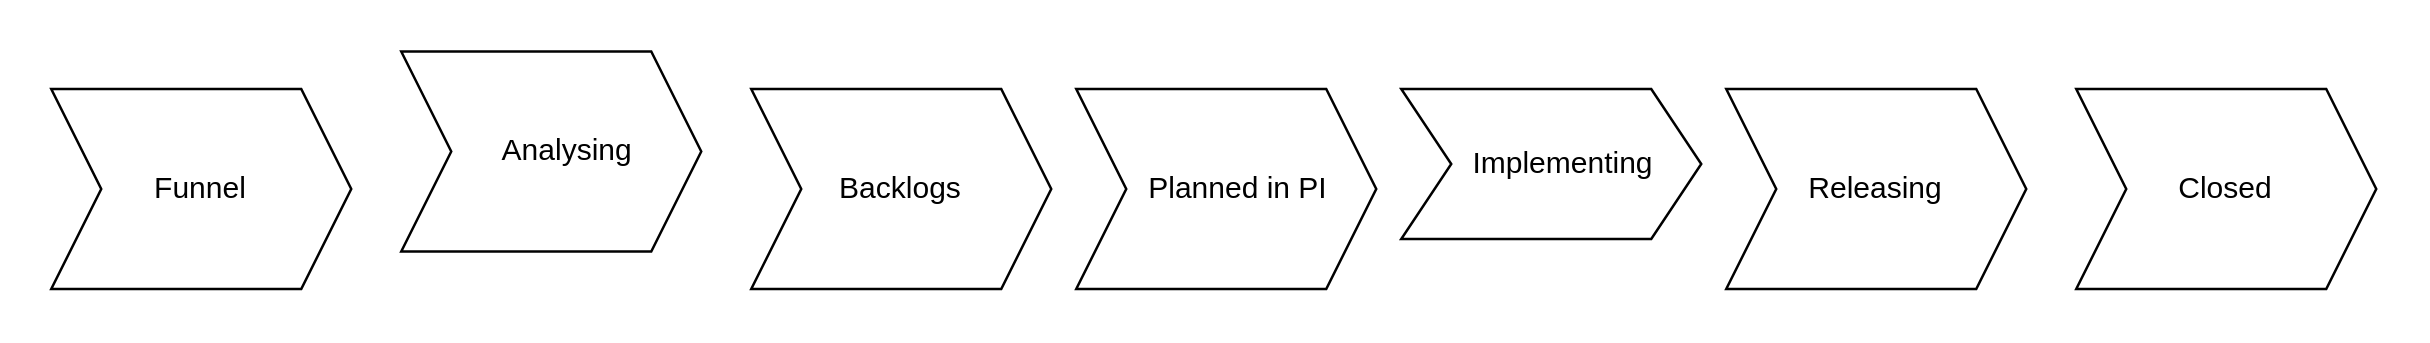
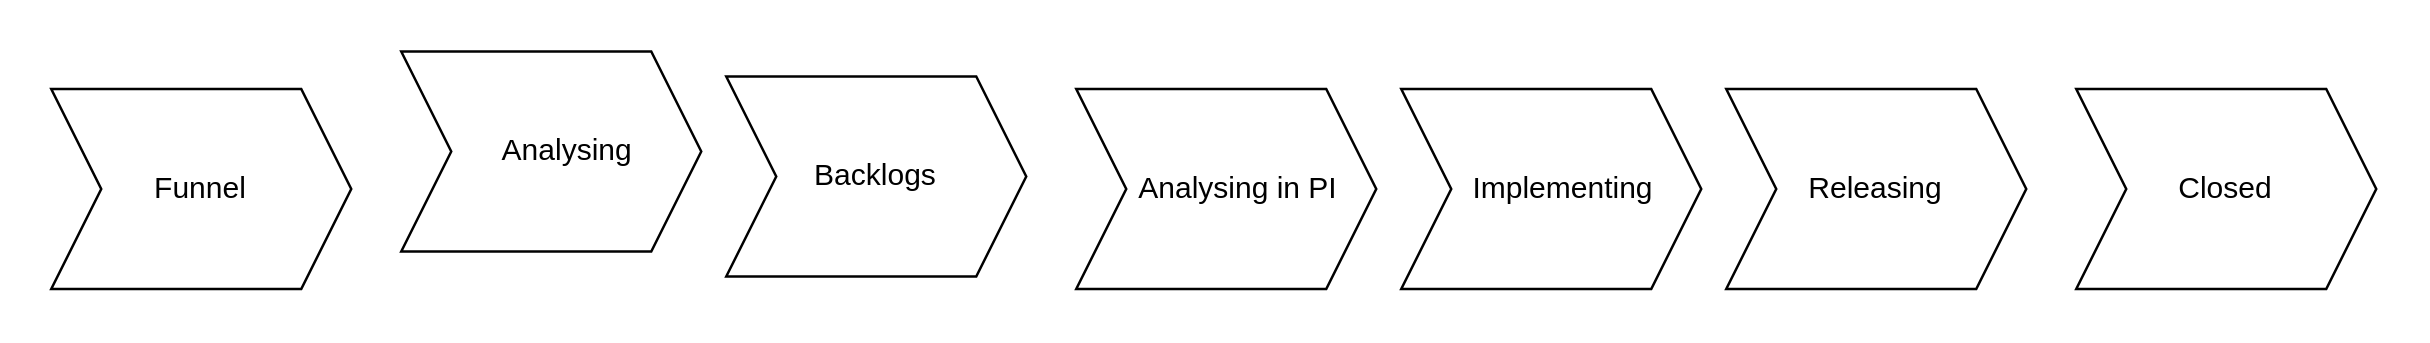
node "Implementing": size 300x150 -> 300x200
node "Backlogs": moved (901, 189) -> (876, 176)
node "Planned in PI": label "Planned in PI" -> "Analysing in PI"
